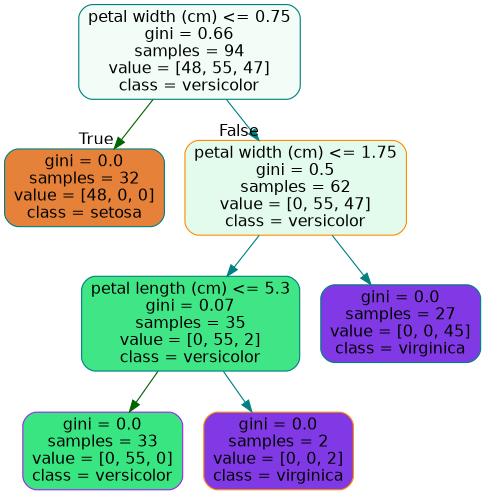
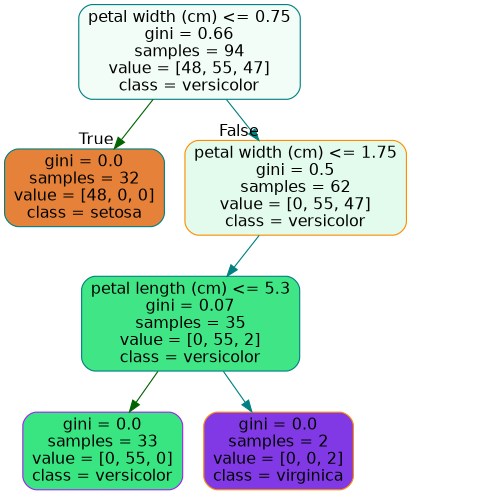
node "gini = 0.0 samples = 27 value = [0, 0, 45] class = virginica": removed
